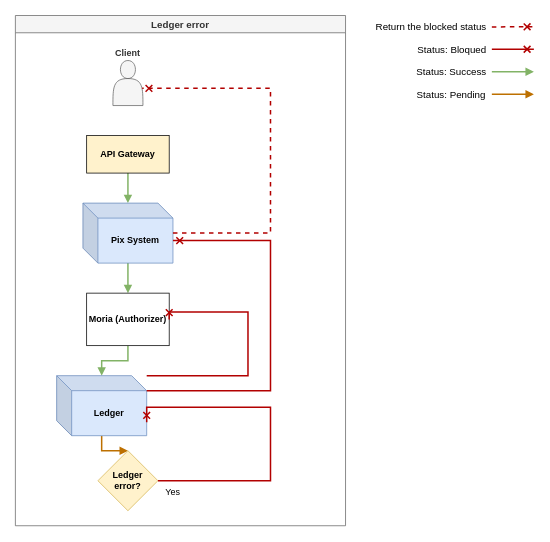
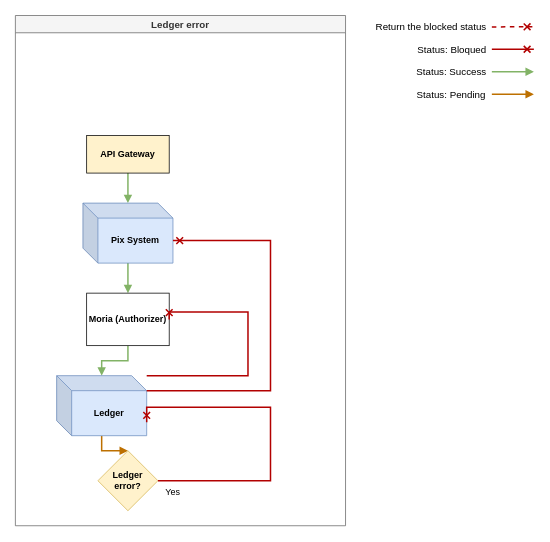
node "Client": removed
edge "Pix System" -> "Client": removed
